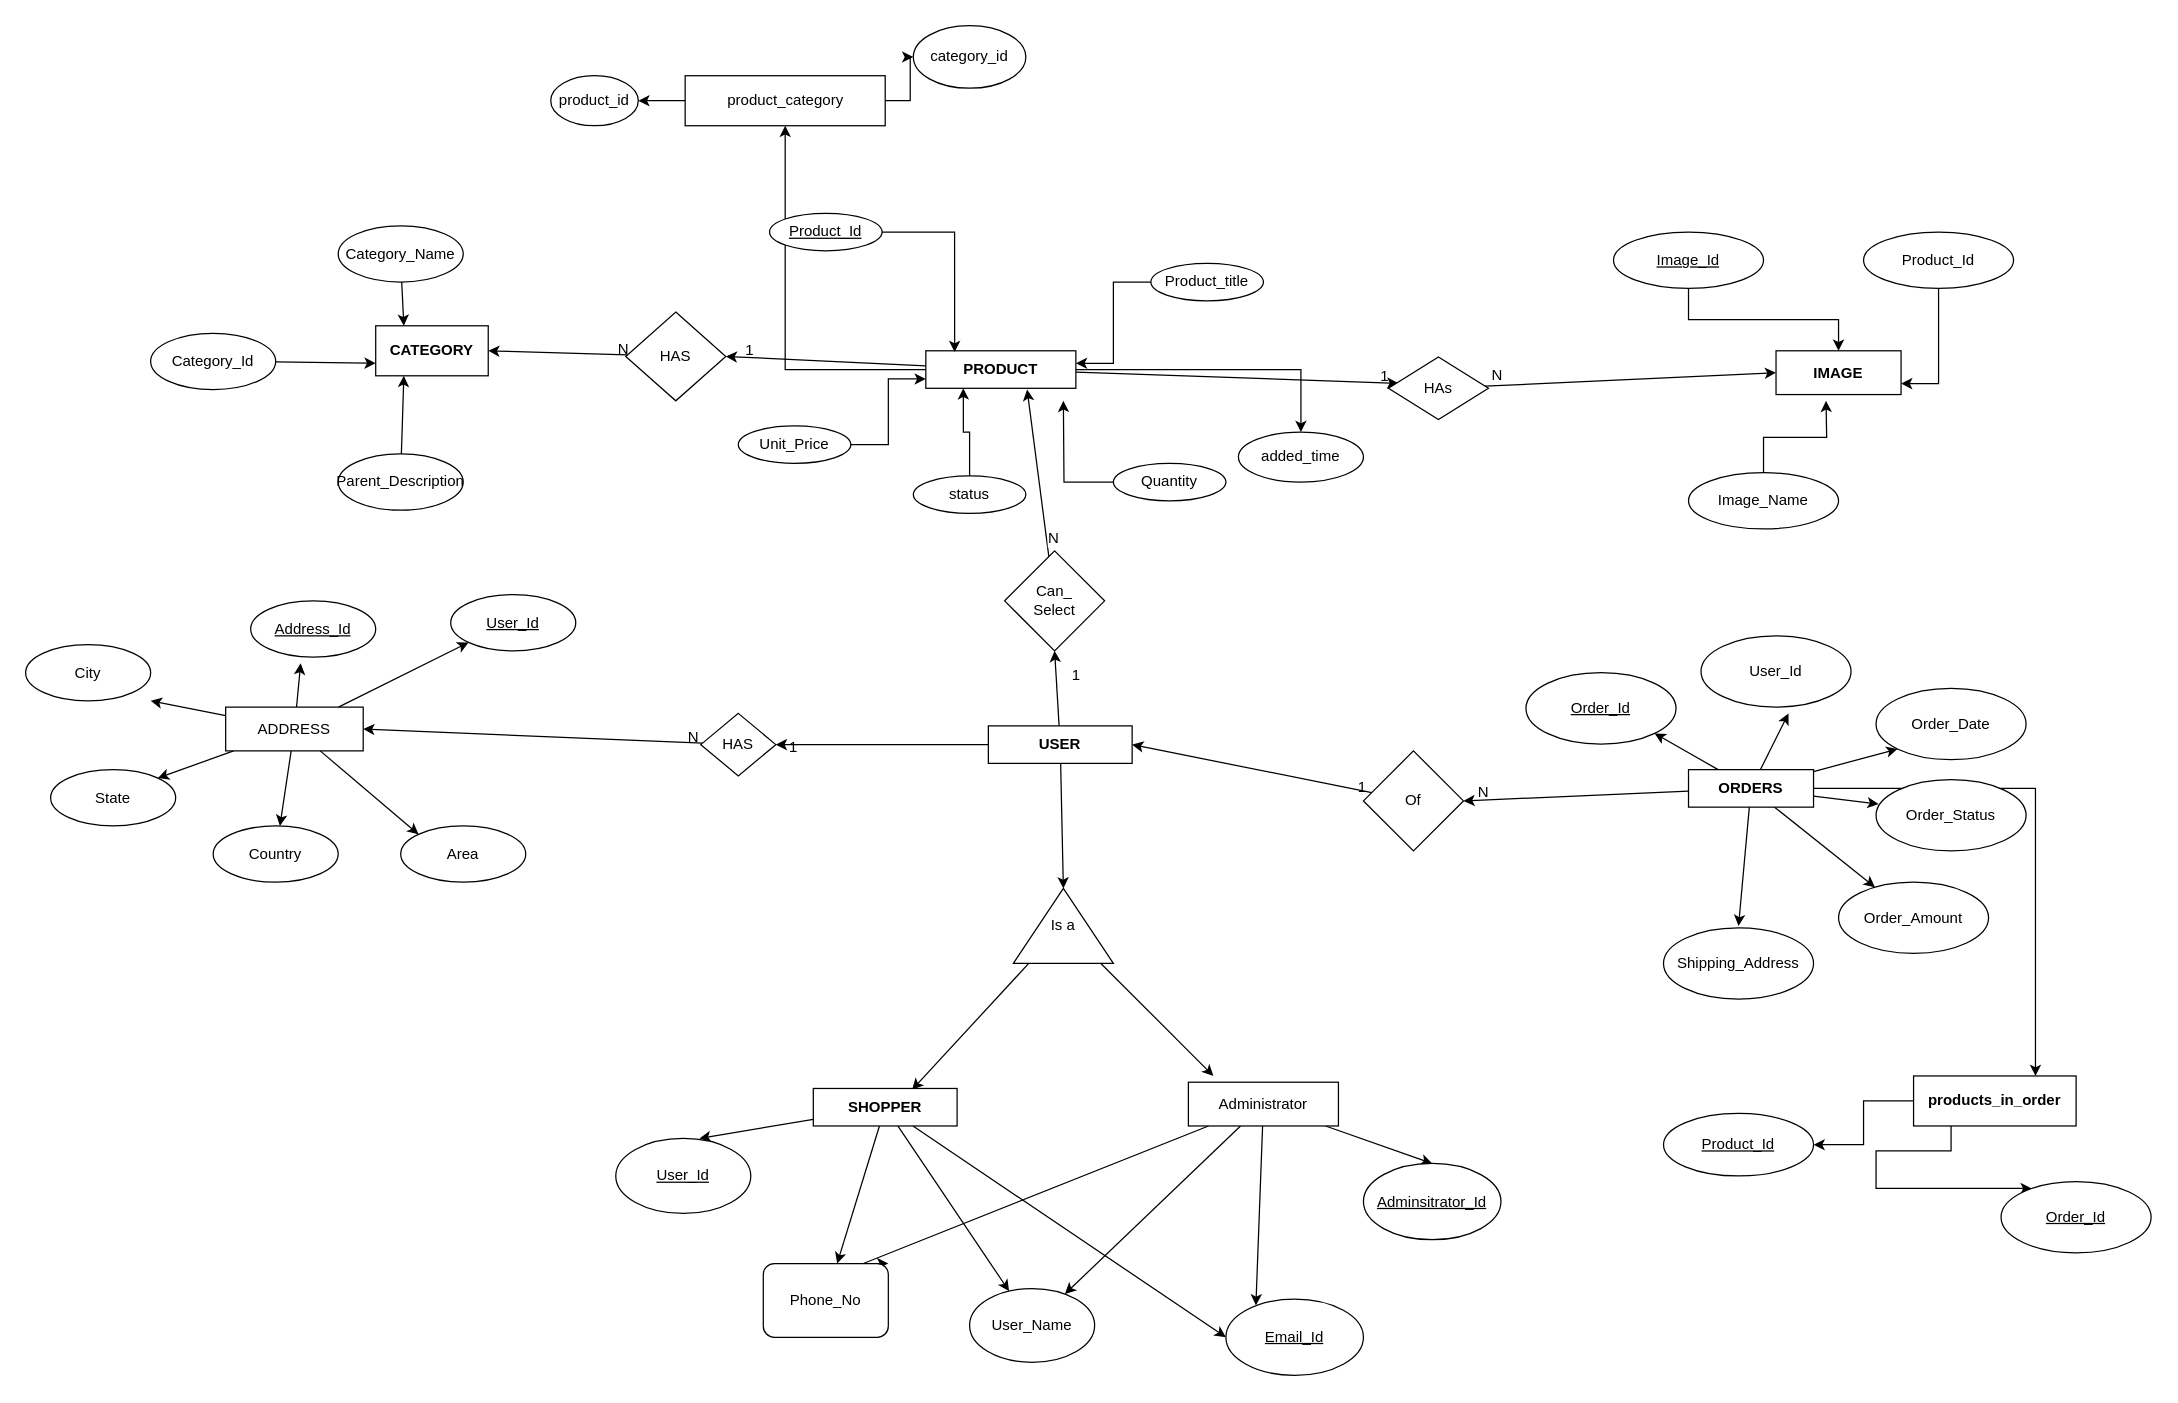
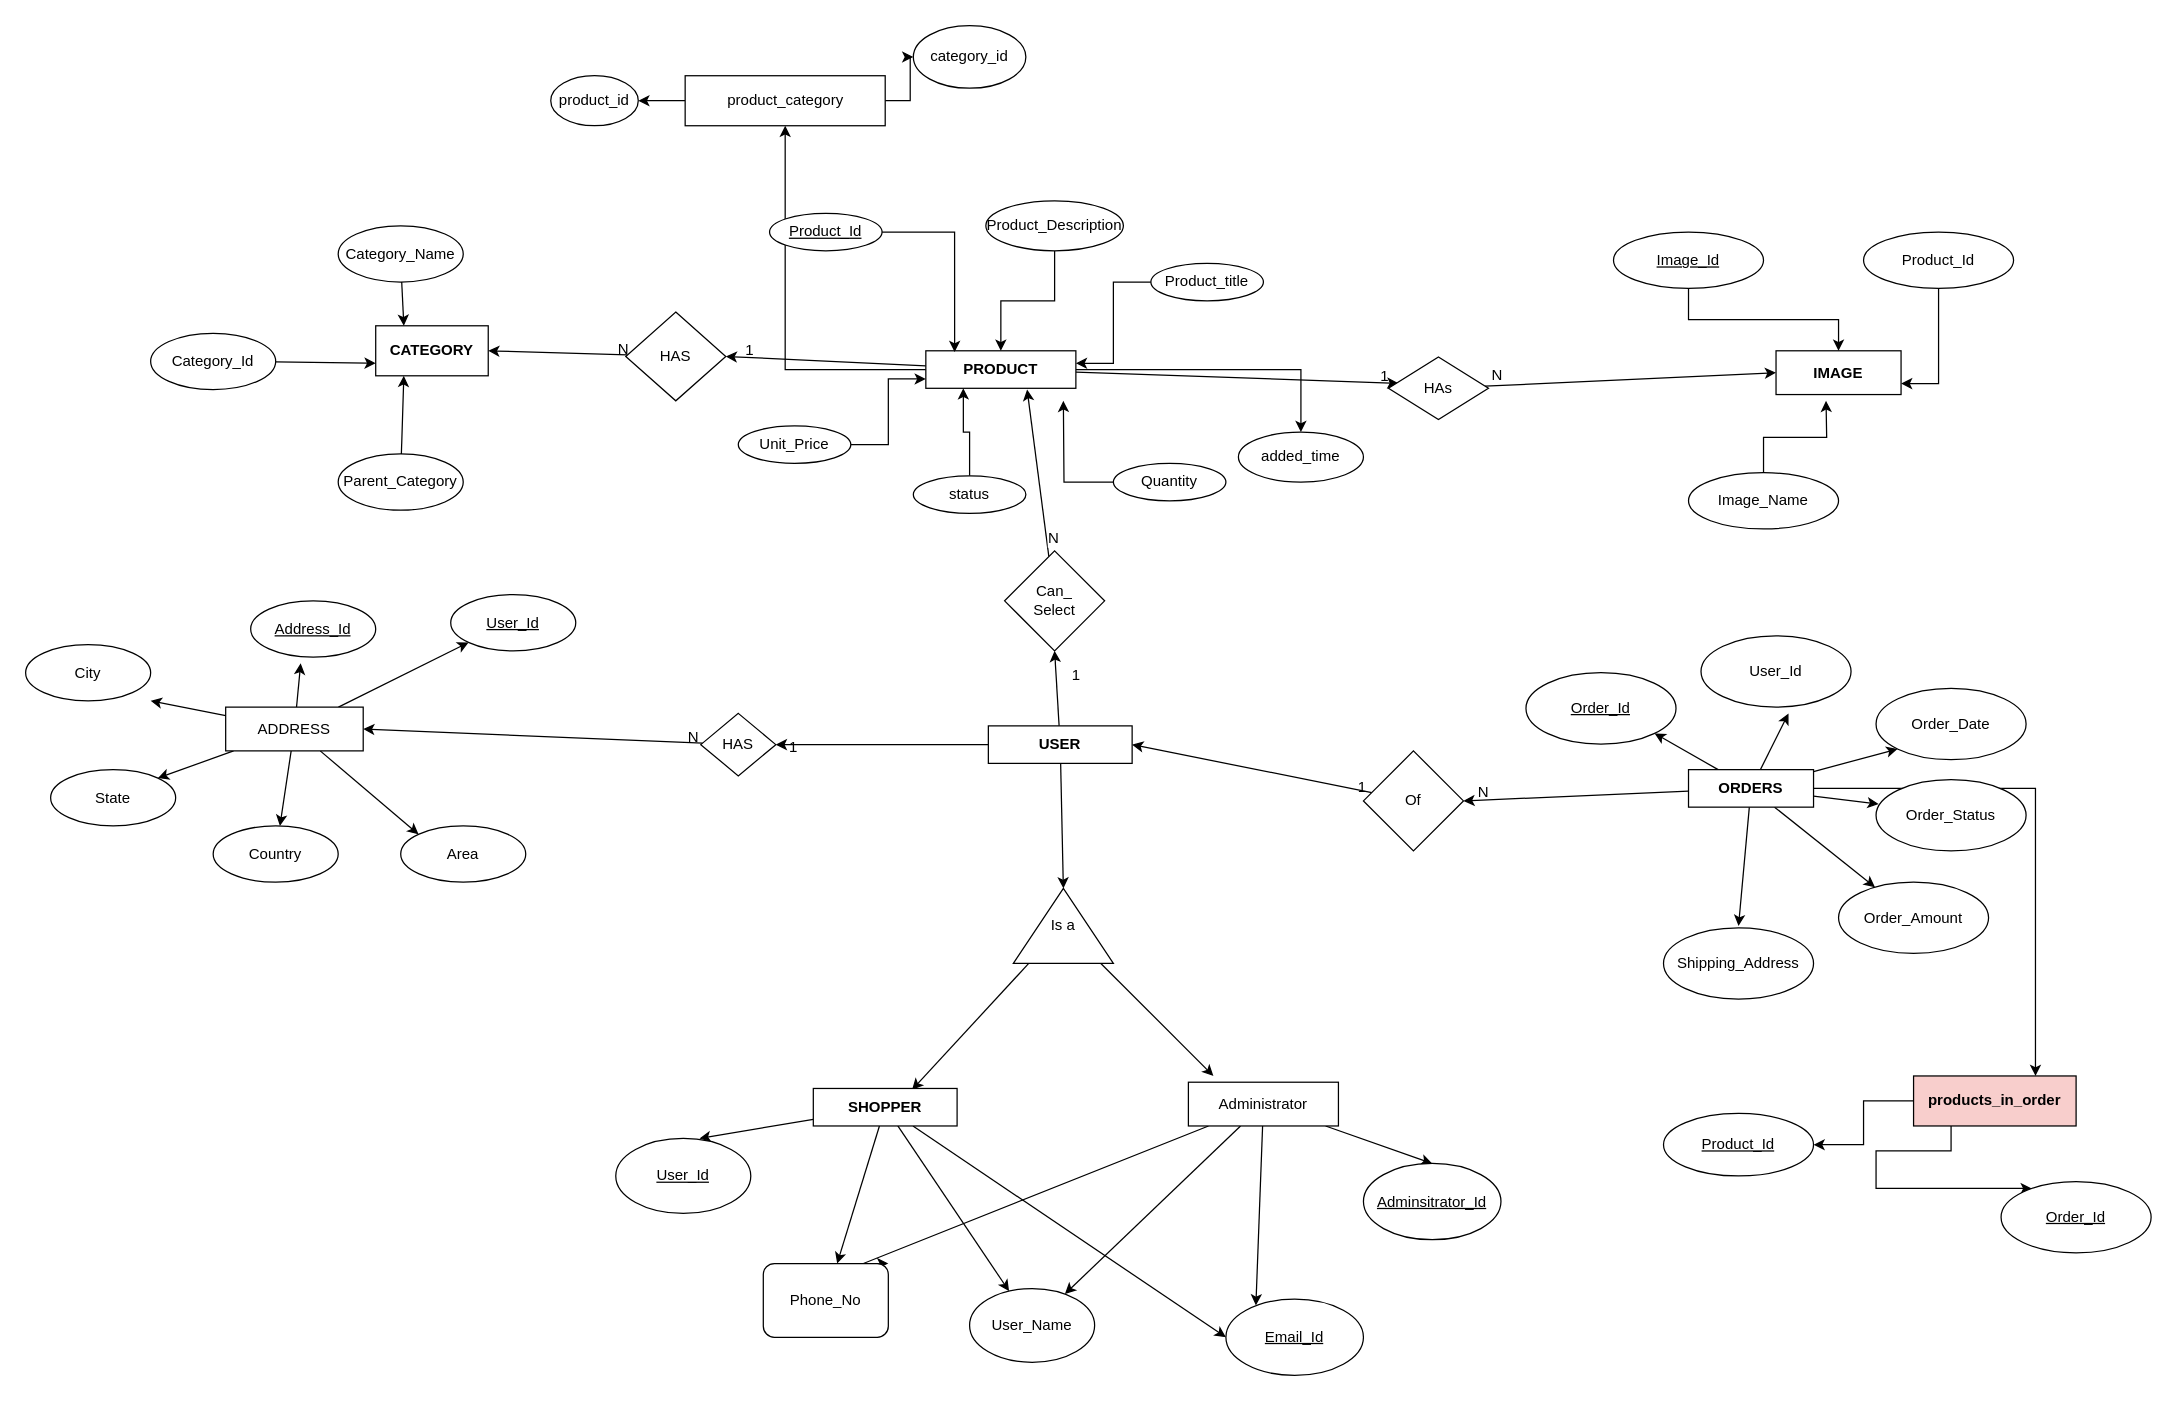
node "Product_Description": added
edge "Product_Description" -> "PRODUCT": added
node "Parent_Description": label "Parent_Description" -> "Parent_Category"
node "products_in_order": fillcolor #ffffff -> #f8cecc
